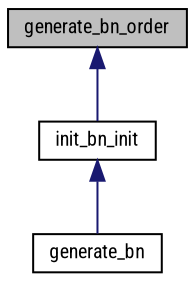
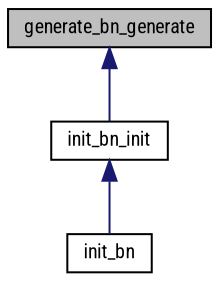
node "generate_bn_order": label "generate_bn_order" -> "generate_bn_generate"
node "generate_bn": label "generate_bn" -> "init_bn"
